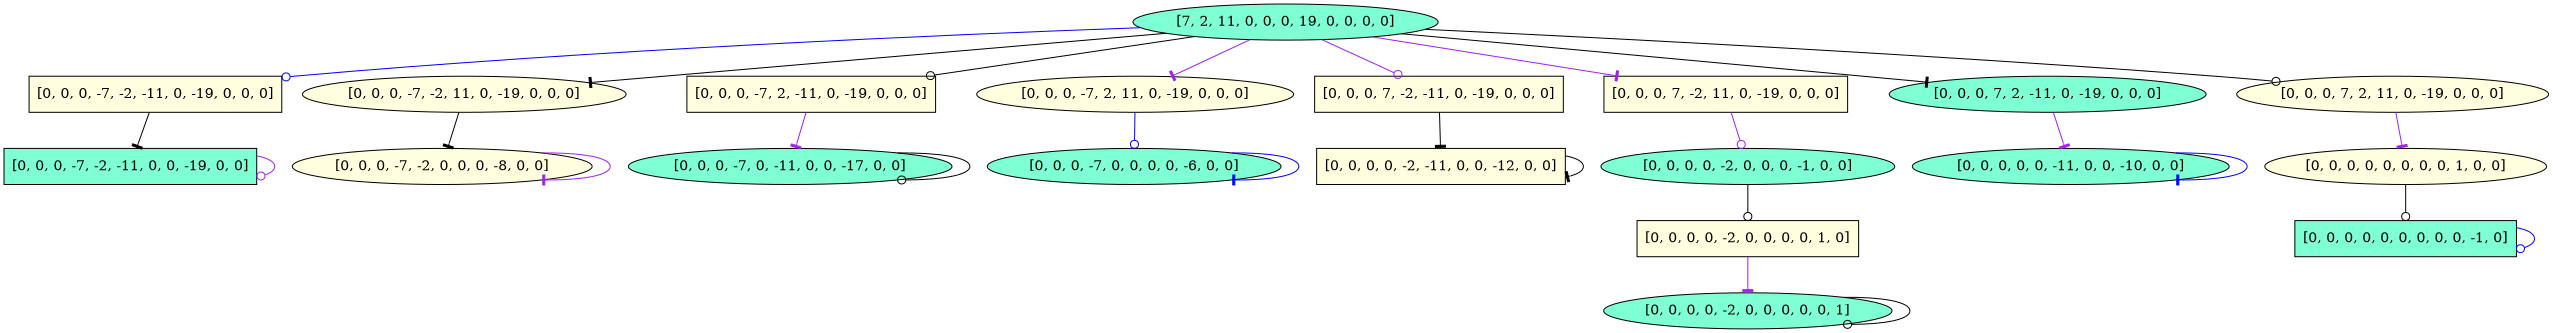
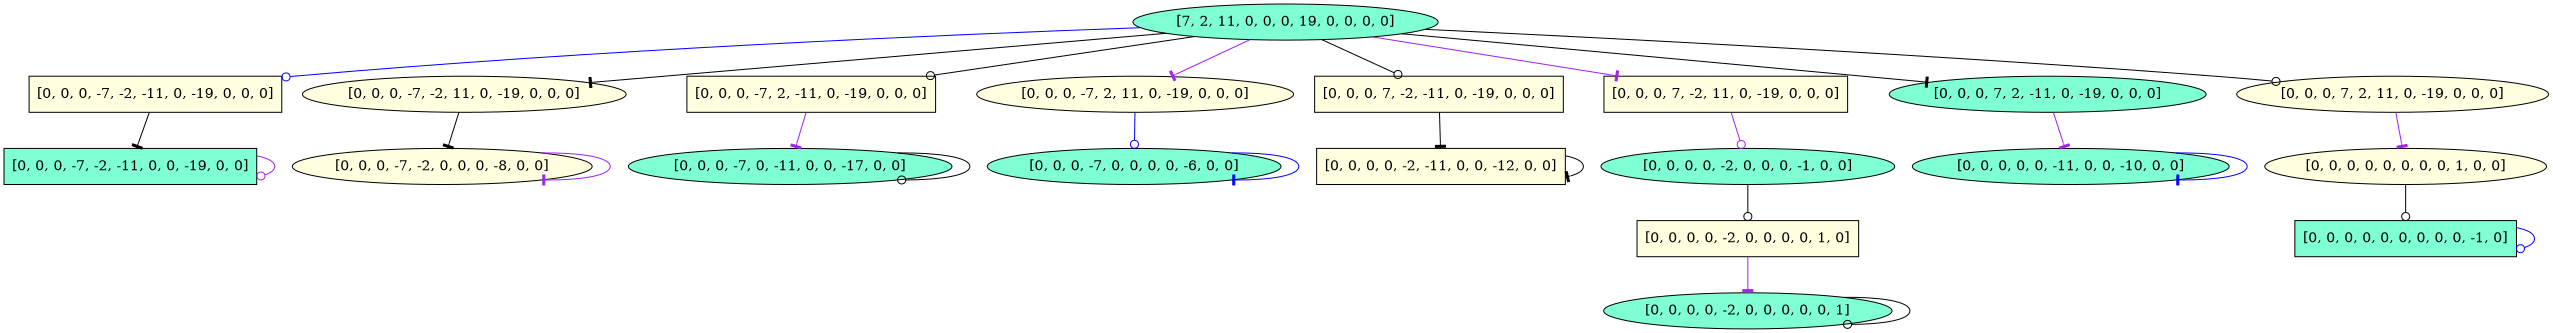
edge "[7, 2, 11, 0, 0, 0, 19, 0, 0, 0, 0]" -> "[0, 0, 0, 7, -2, -11, 0, -19, 0, 0, 0]": color purple -> black
